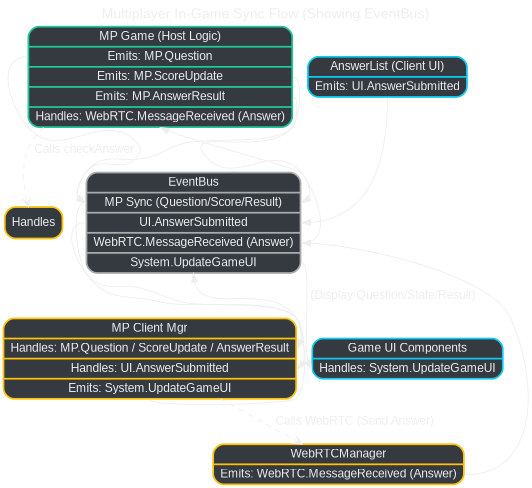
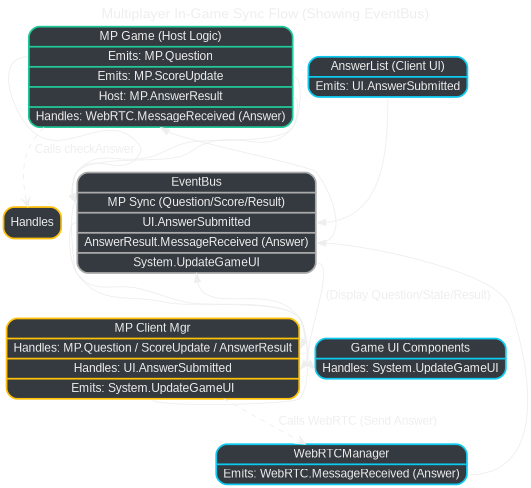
node "MP Game (Host Logic)": text "Emits: MP.AnswerResult" -> "Host: MP.AnswerResult"
node "EventBus": text "WebRTC.MessageReceived (Answer)" -> "AnswerResult.MessageReceived (Answer)"
node "WebRTCManager": color #ffc107 -> #0dcaf0
